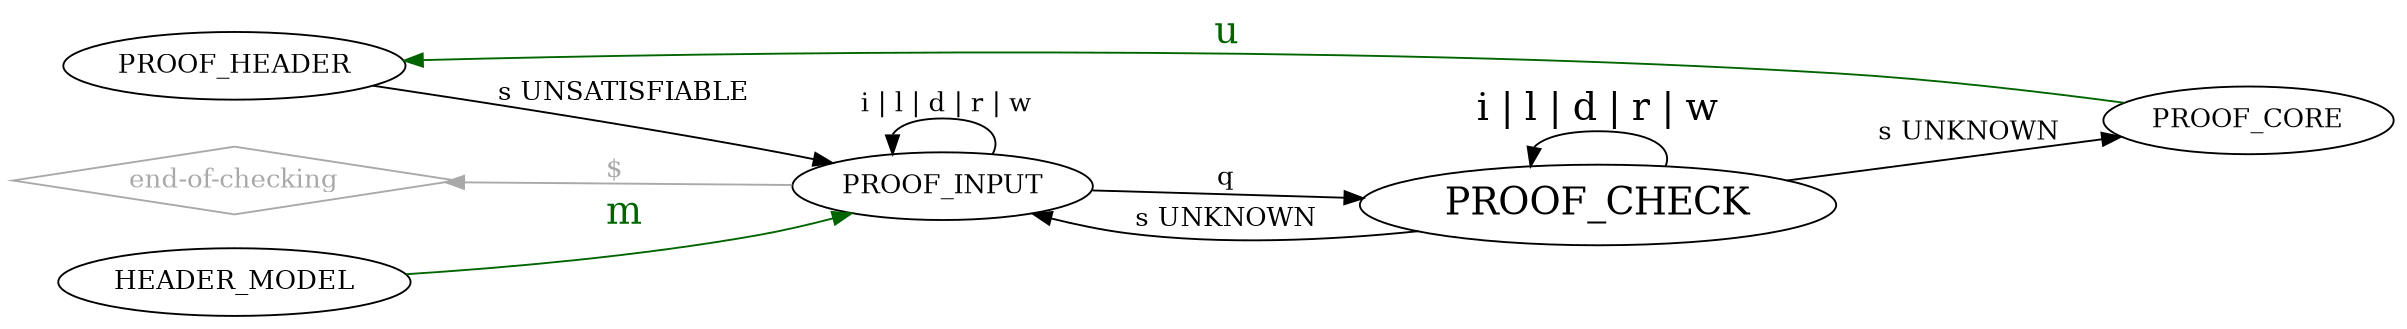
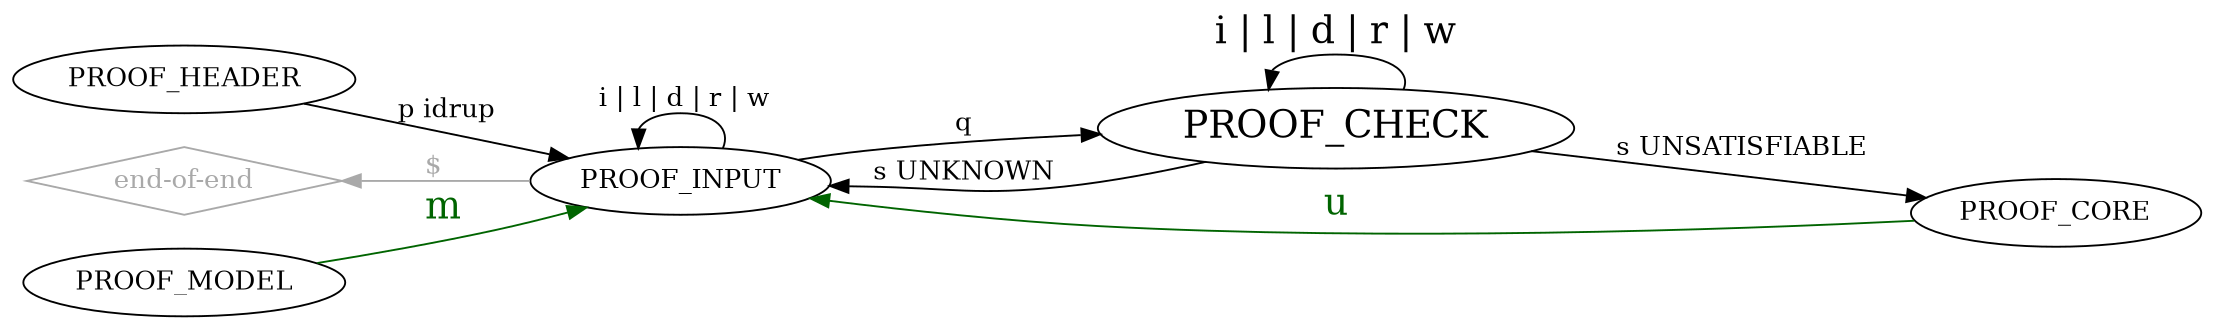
edge "PROOF_CORE" -> "PROOF_HEADER": now "PROOF_CORE" -> "PROOF_INPUT"
edge "PROOF_HEADER" -> "PROOF_INPUT": label " s UNSATISFIABLE " -> " p idrup"
edge "PROOF_CHECK" -> "PROOF_CORE": label " s UNKNOWN " -> " s UNSATISFIABLE "
node "end-of-checking": label "end-of-checking" -> "end-of-end"
node "HEADER_MODEL": label "HEADER_MODEL" -> "PROOF_MODEL"
